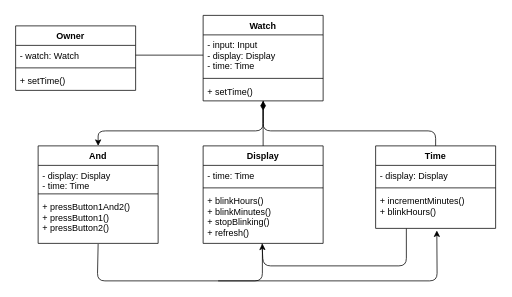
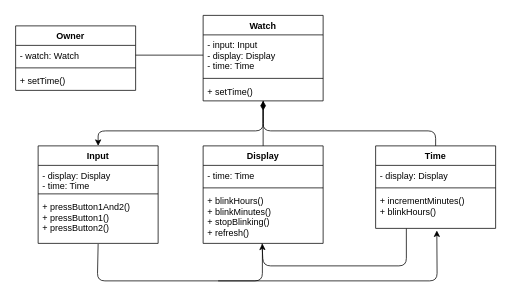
node "And": label "And" -> "Input"
